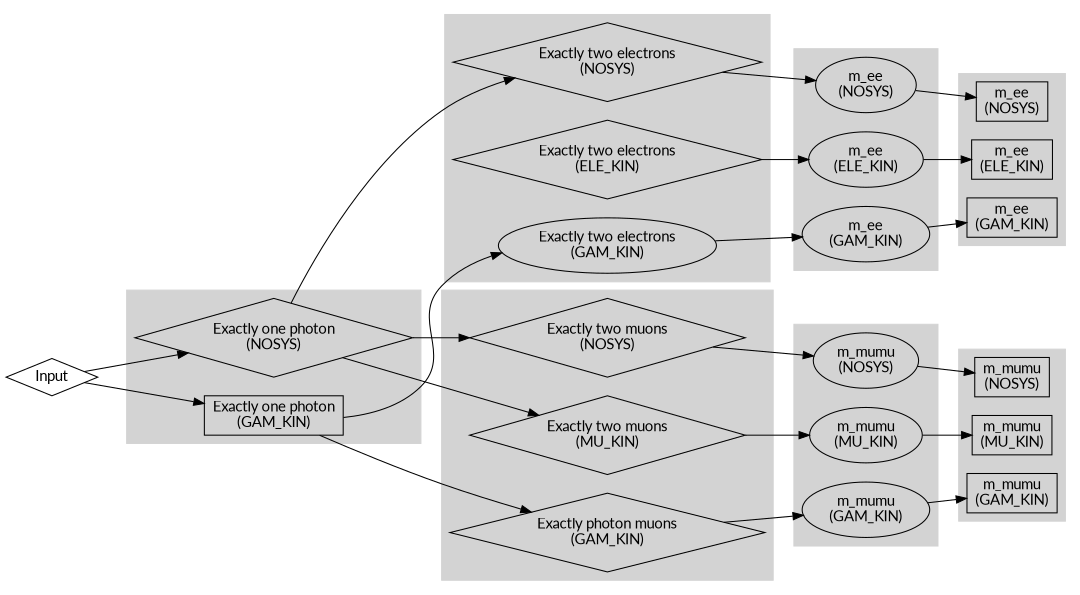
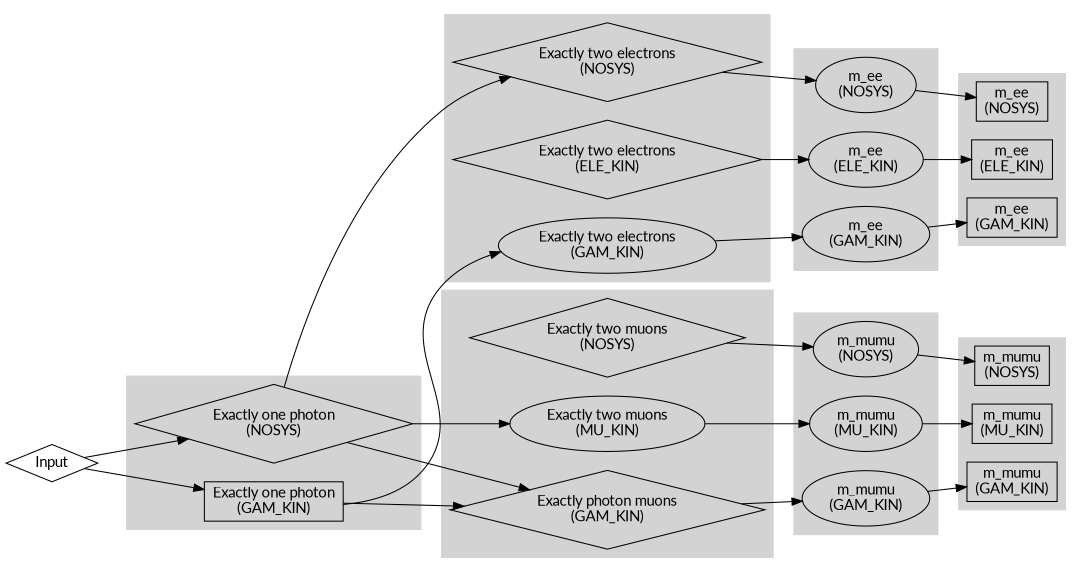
edge "Exactly one photon (NOSYS)" -> "Exactly two muons (NOSYS)": now "Exactly one photon (NOSYS)" -> "Exactly photon muons (GAM_KIN)"
node "Exactly two muons (MU_KIN)": shape diamond -> ellipse
